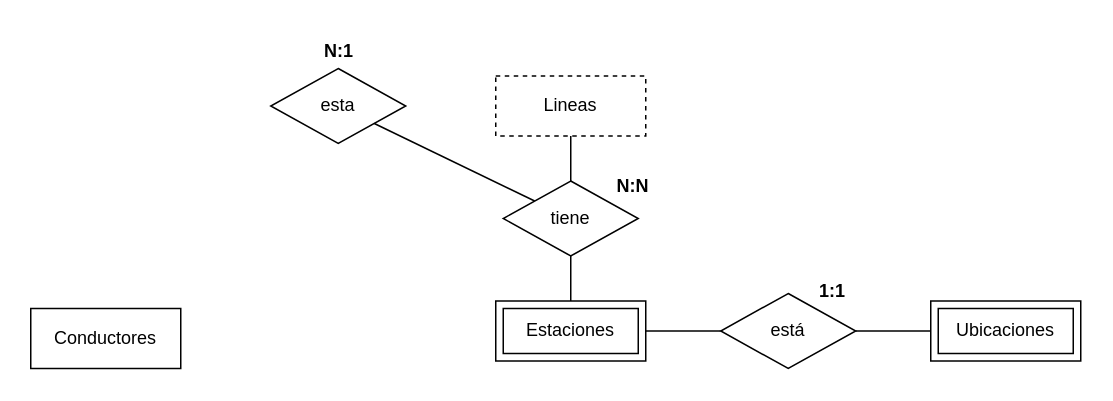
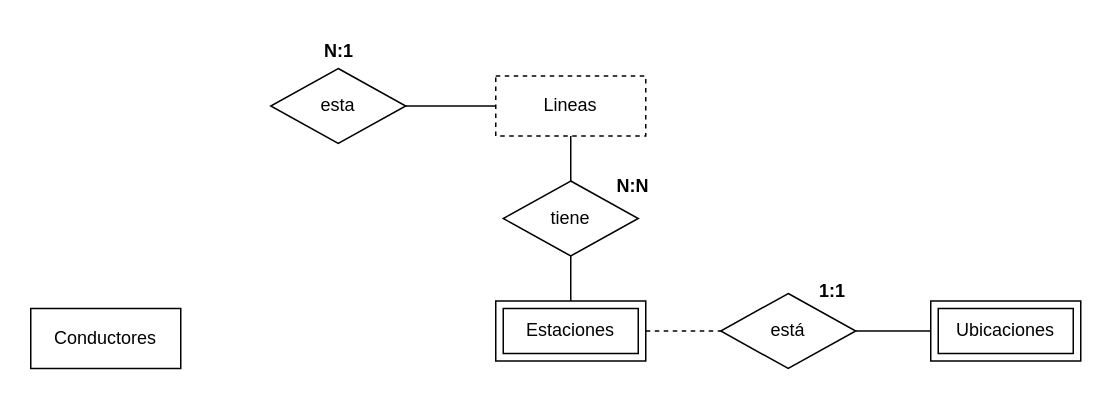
edge "esta" -- "tiene": now "esta" -- "Lineas"
edge "Estaciones" -- "está": style solid -> dashed
